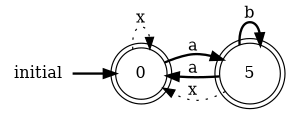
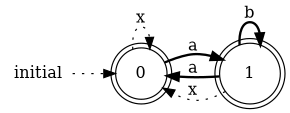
edge "initial" -> "0": style bold -> dotted
node "5": label "5" -> "1"
